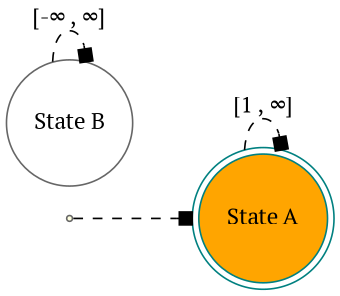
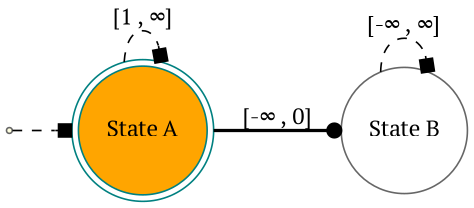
edge "State A" -> "State B": added, label "[-∞ , 0]"
